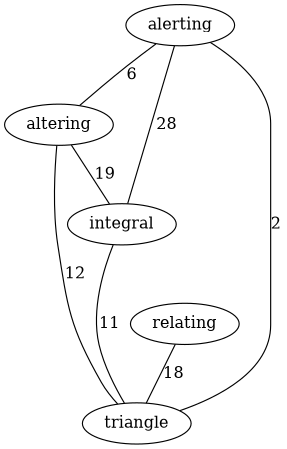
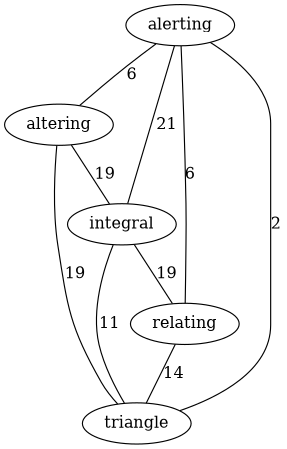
edge "alerting" -- "integral": label "28" -> "21"
edge "alerting" -- "relating": added, label "6"
edge "altering" -- "triangle": label "12" -> "19"
edge "integral" -- "relating": added, label "19"
edge "relating" -- "triangle": label "18" -> "14"
